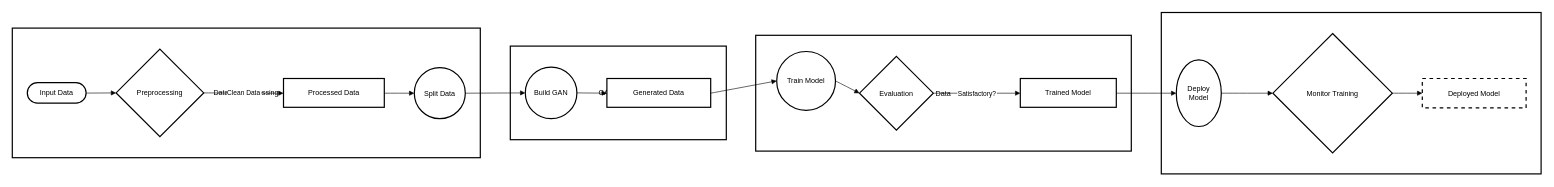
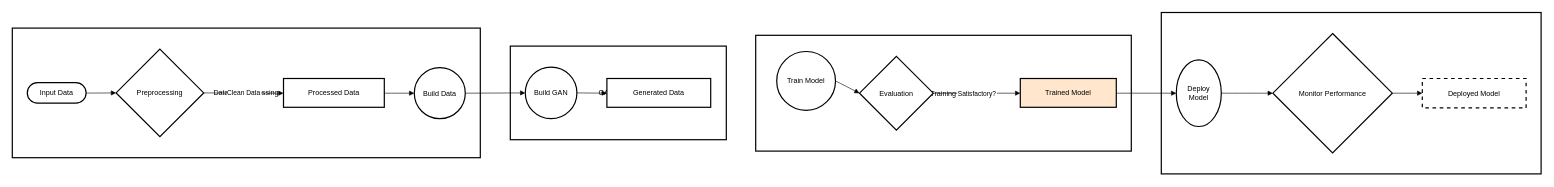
edge "Generated Data" -> "Train Model": removed
node "Split Data": label "Split Data" -> "Build Data"
node "Data": label "Data" -> "Training"
node "Trained Model": fillcolor #ffffff -> #ffe6cc
node "Monitor Training": label "Monitor Training" -> "Monitor Performance"
